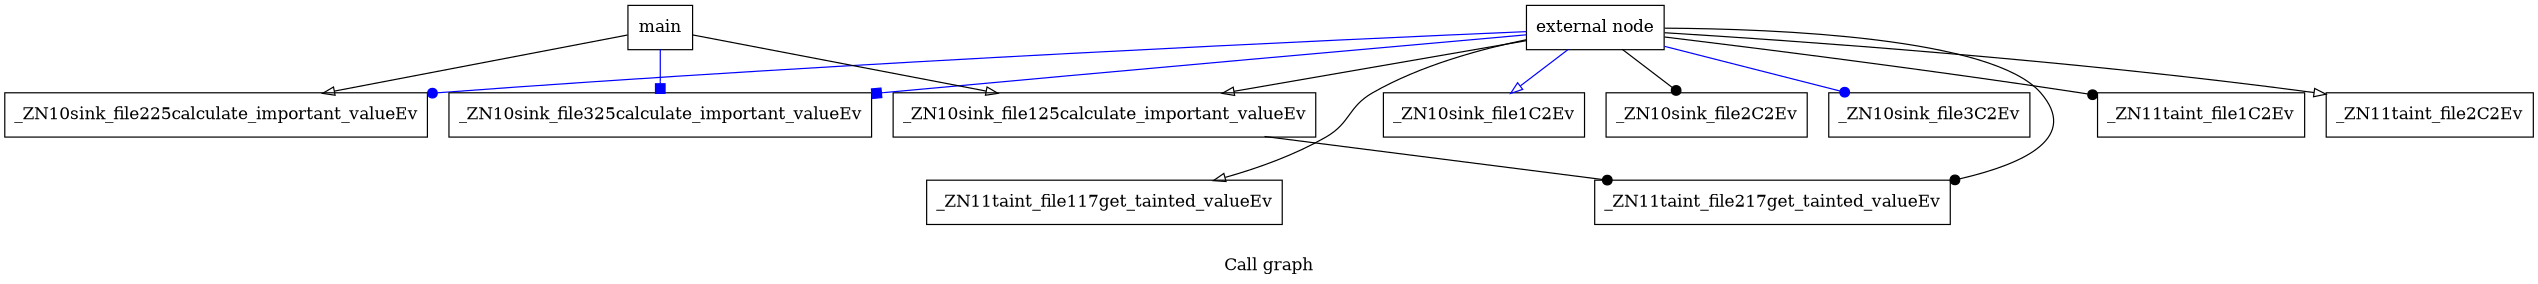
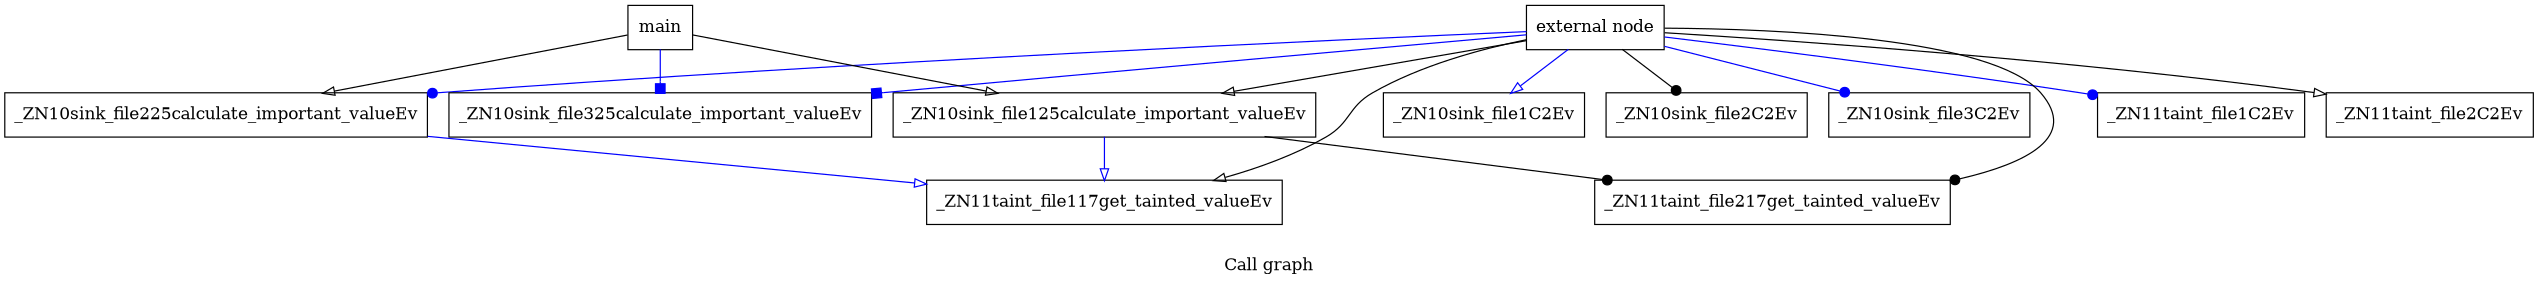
edge "external node" -> "_ZN11taint_file1C2Ev": color black -> blue
edge "_ZN10sink_file125calculate_important_valueEv" -> "_ZN11taint_file117get_tainted_valueEv": added
edge "_ZN10sink_file225calculate_important_valueEv" -> "_ZN11taint_file117get_tainted_valueEv": added
